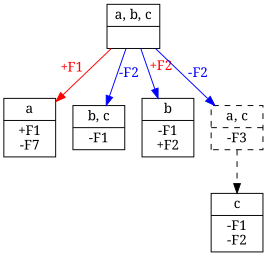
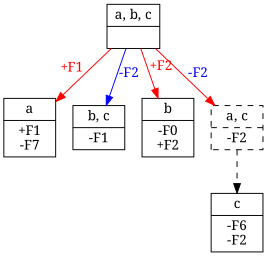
edge "a, b, c" -> "b": color blue -> red
edge "a, b, c" -> "a, c": color blue -> red
node "b": text "-F1" -> "-F0"
node "a, c": text "-F3" -> "-F2"
node "c": text "-F1" -> "-F6"
